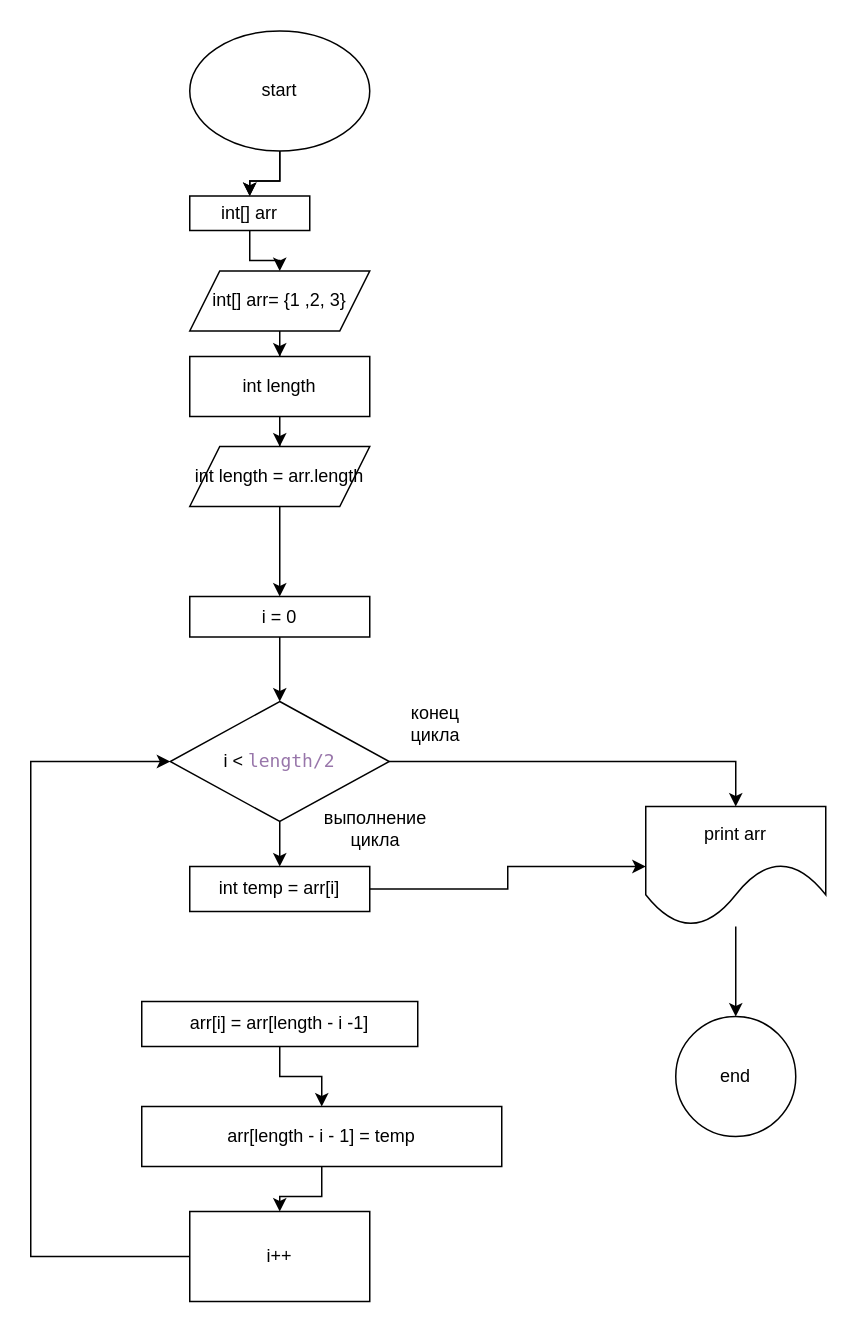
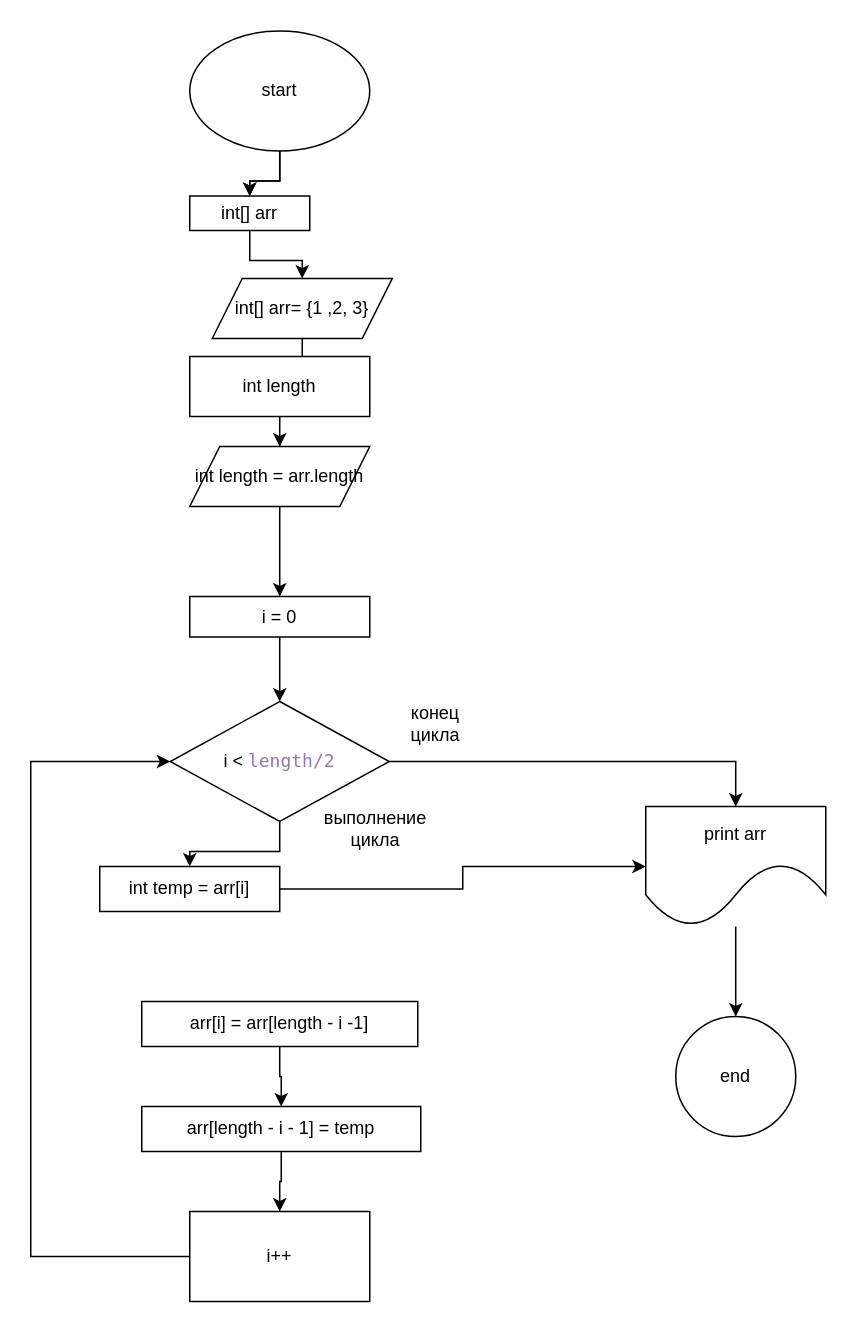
node "int[] arr= {1 ,2, 3}": moved (280, 301) -> (302, 308)
node "int temp = arr[i]": moved (280, 889) -> (190, 889)
node "arr[length - i - 1] = temp": size 360x60 -> 279x45
